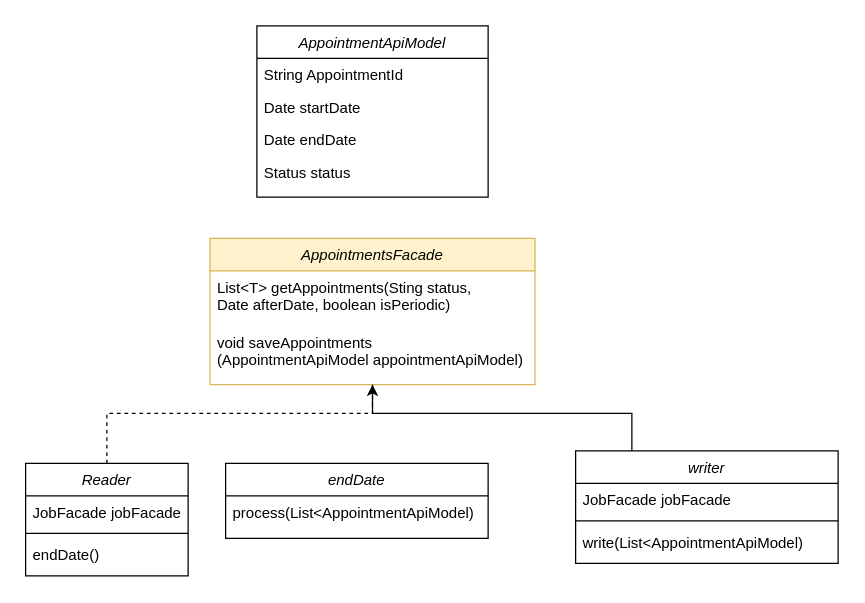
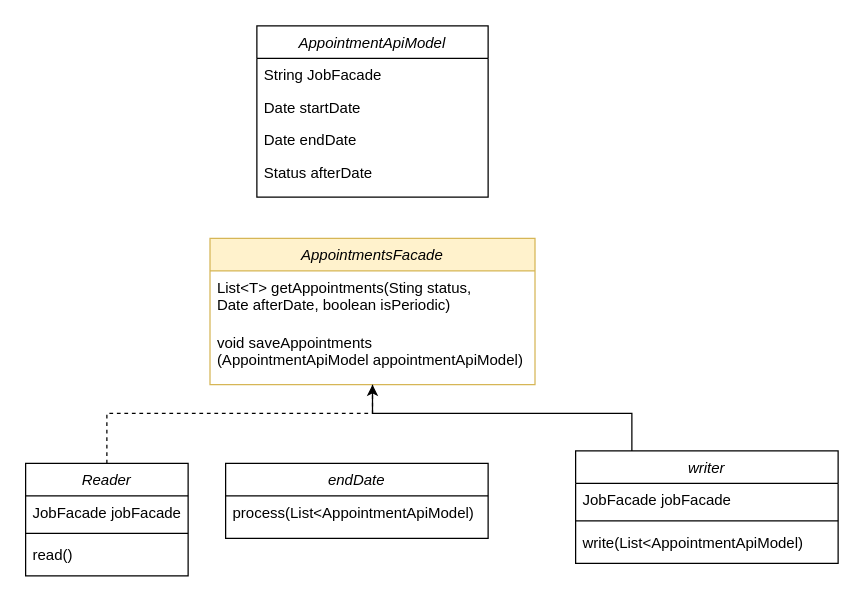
node "String AppointmentId": label "String AppointmentId" -> "String JobFacade"
node "Status status": label "Status status" -> "Status afterDate"
node "endDate()": label "endDate()" -> "read()"
